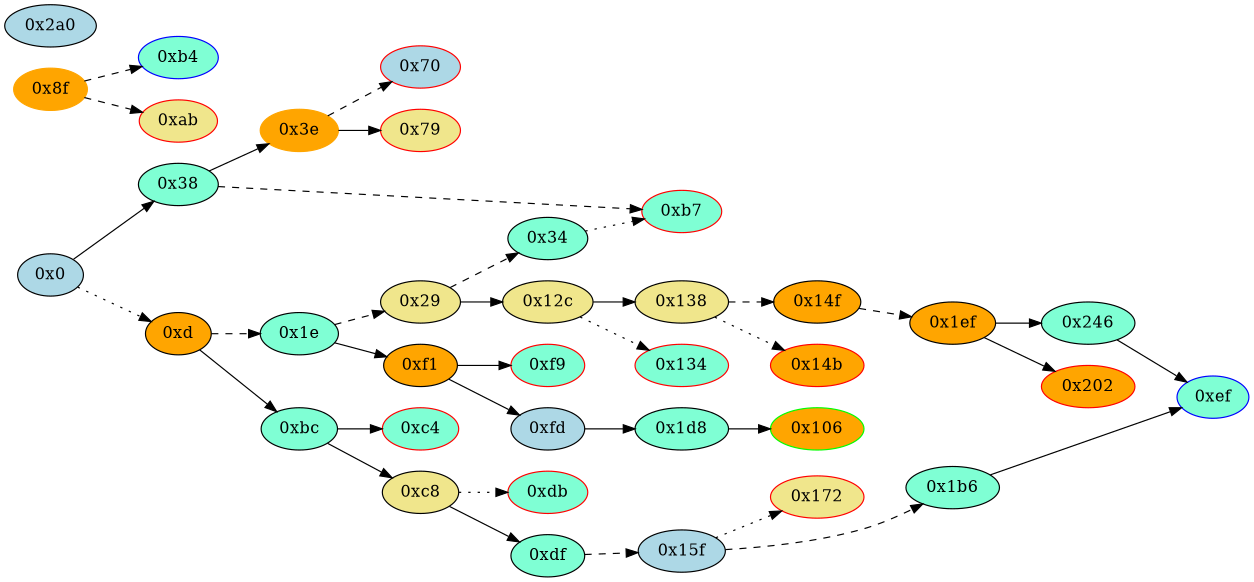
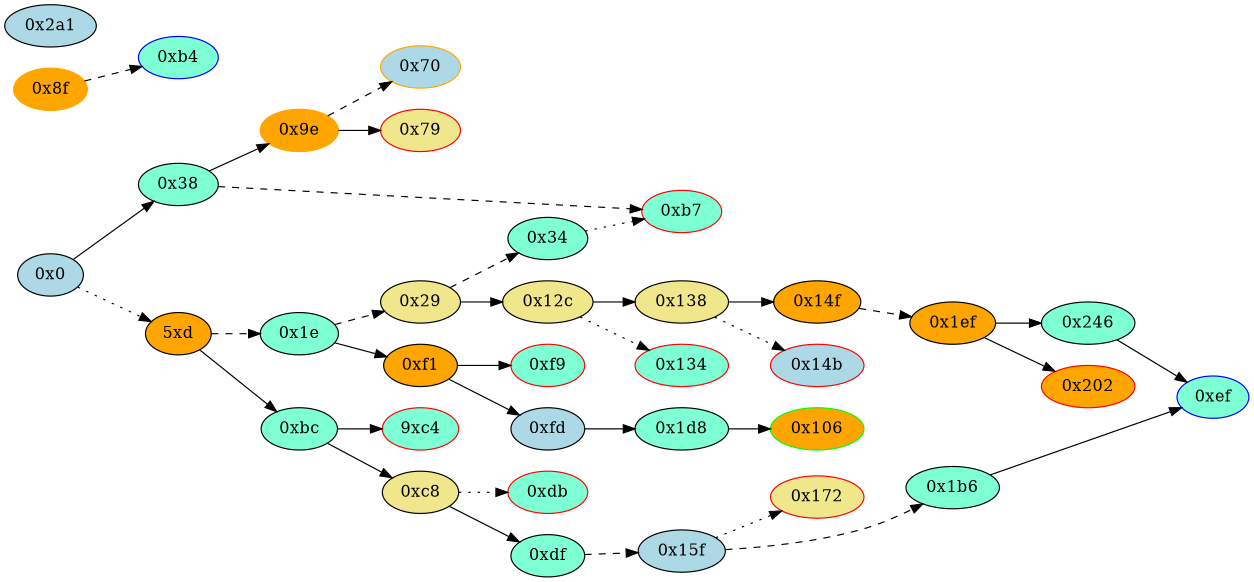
node "0x2a0": label "0x2a0" -> "0x2a1"
node "0x70": color red -> orange
node "0xab": removed
node "0x3e": label "0x3e" -> "0x9e"
edge "0x138" -> "0x14f": style dashed -> solid
node "0xd": label "0xd" -> "5xd"
node "0x14b": fillcolor orange -> lightblue
node "0xc4": label "0xc4" -> "9xc4"
